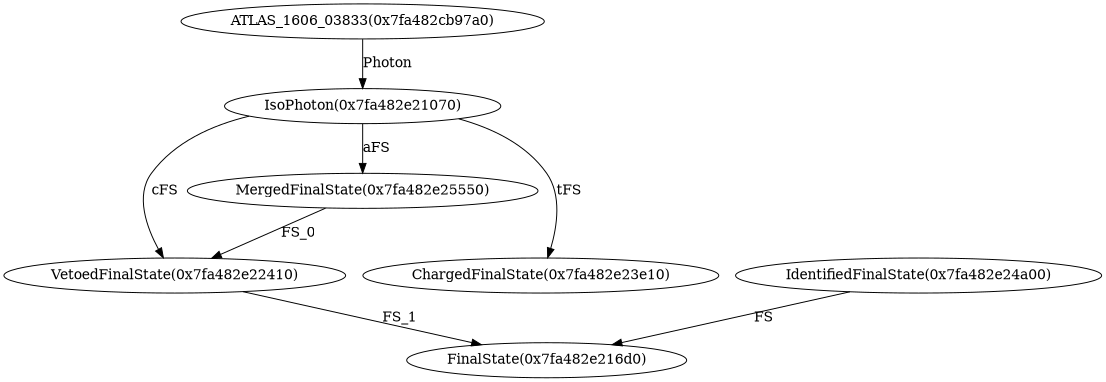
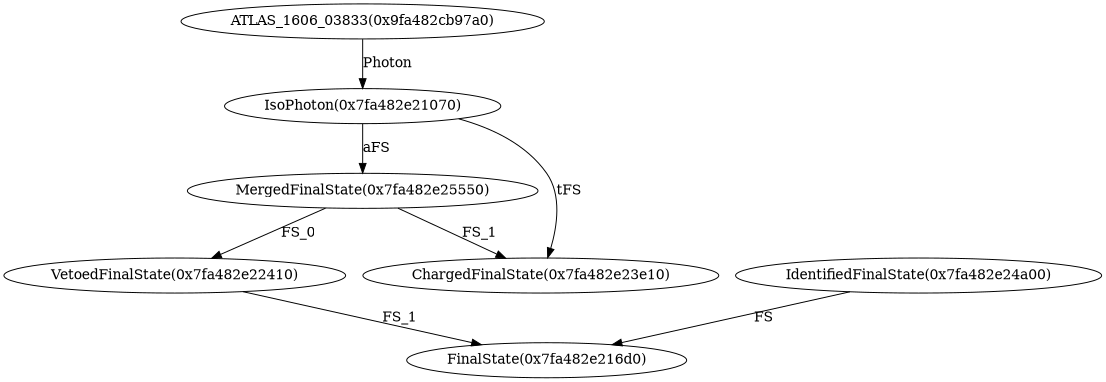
node "ATLAS_1606_03833(0x7fa482cb97a0)": label "ATLAS_1606_03833(0x7fa482cb97a0)" -> "ATLAS_1606_03833(0x9fa482cb97a0)"
edge "IsoPhoton(0x7fa482e21070)" -> "VetoedFinalState(0x7fa482e22410)": removed, label "cFS"
edge "MergedFinalState(0x7fa482e25550)" -> "ChargedFinalState(0x7fa482e23e10)": added, label "FS_1"
